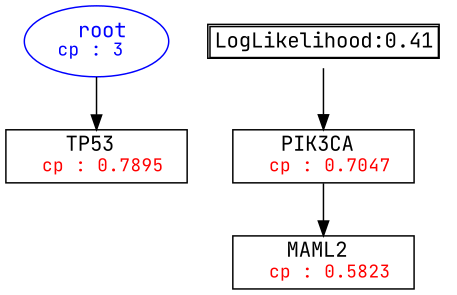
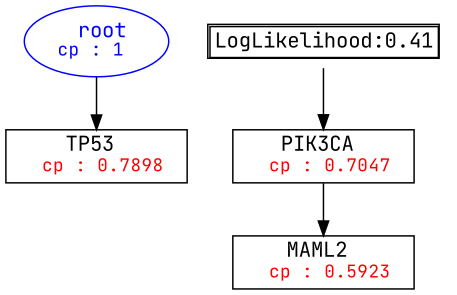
node "root": text "cp : 3" -> "cp : 1"
node "TP53": text "cp : 0.7895" -> "cp : 0.7898"
node "MAML2": text "cp : 0.5823" -> "cp : 0.5923"
